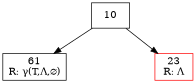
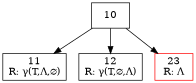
node "61 R: γ(T,Λ,∅)": label "61 R: γ(T,Λ,∅)" -> "11 R: γ(T,Λ,∅)"
node "12 R: γ(T,∅,Λ)": added
